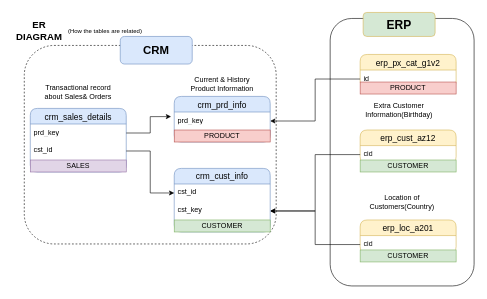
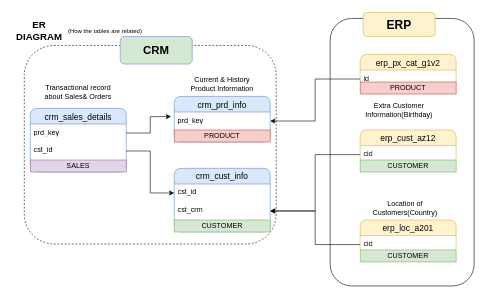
node "ERP": fillcolor #d5e8d4 -> #fff2cc
node "CRM": fillcolor #dae8fc -> #d5e8d4
node "Location of Customers(Country)": moved (402, 203) -> (405, 209)
node "cst_key": label "cst_key" -> "cst_crm"
